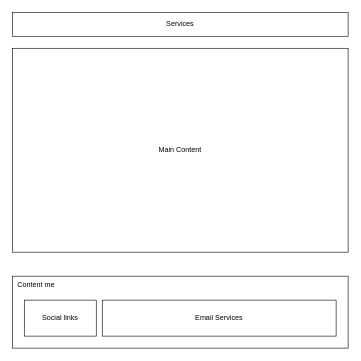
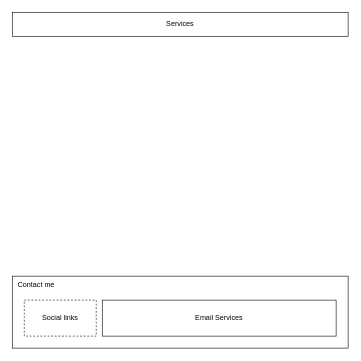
node "Main Content": removed
node "Content me": label "Content me" -> "Contact me"
node "Social links": style solid -> dashed
